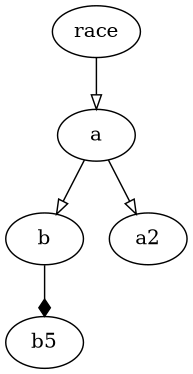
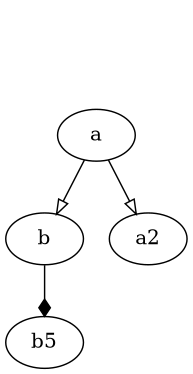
node "race": removed
